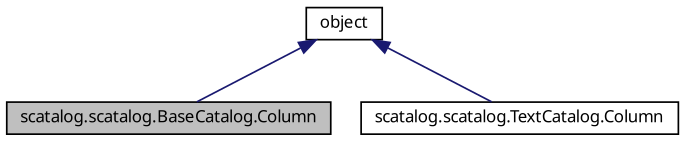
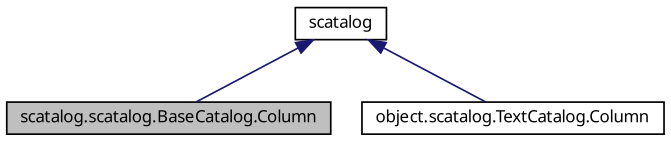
node "object": label "object" -> "scatalog"
node "scatalog.scatalog.TextCatalog.Column": label "scatalog.scatalog.TextCatalog.Column" -> "object.scatalog.TextCatalog.Column"
